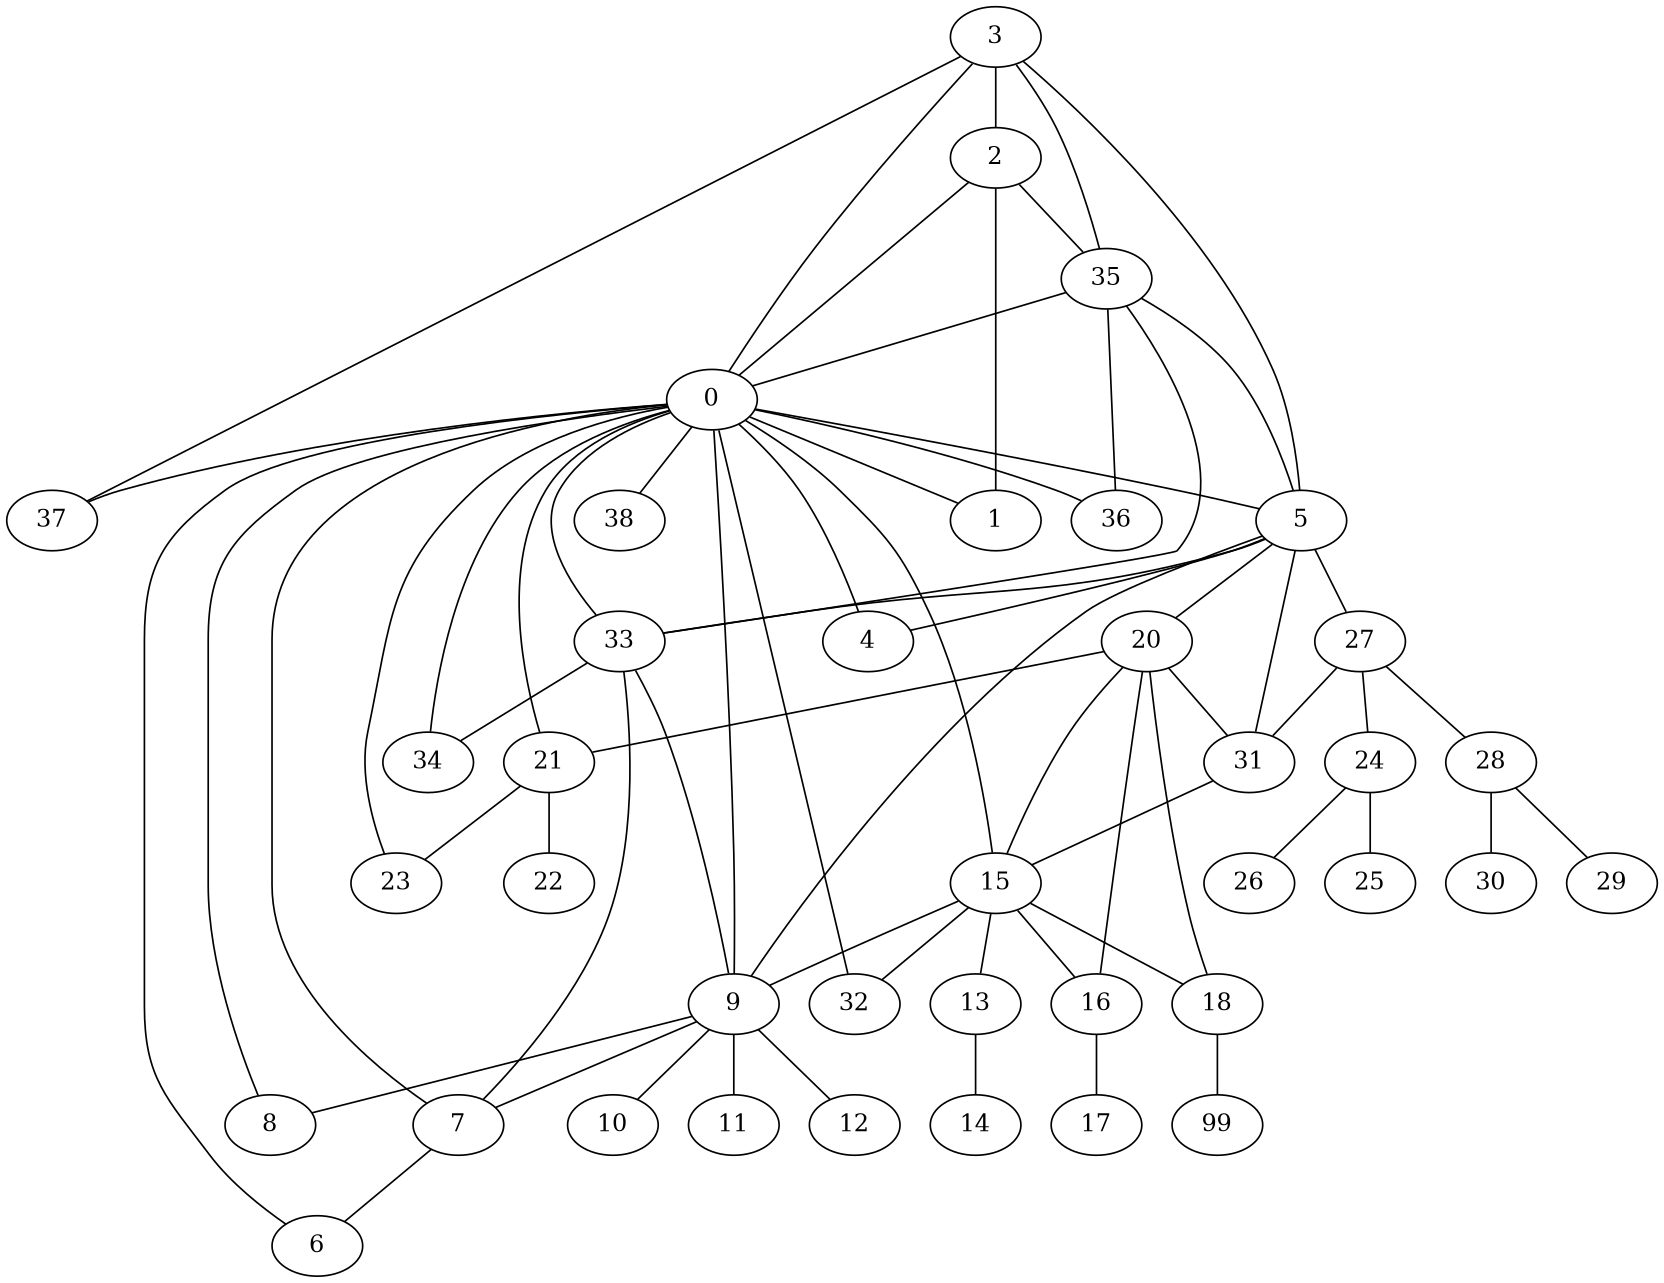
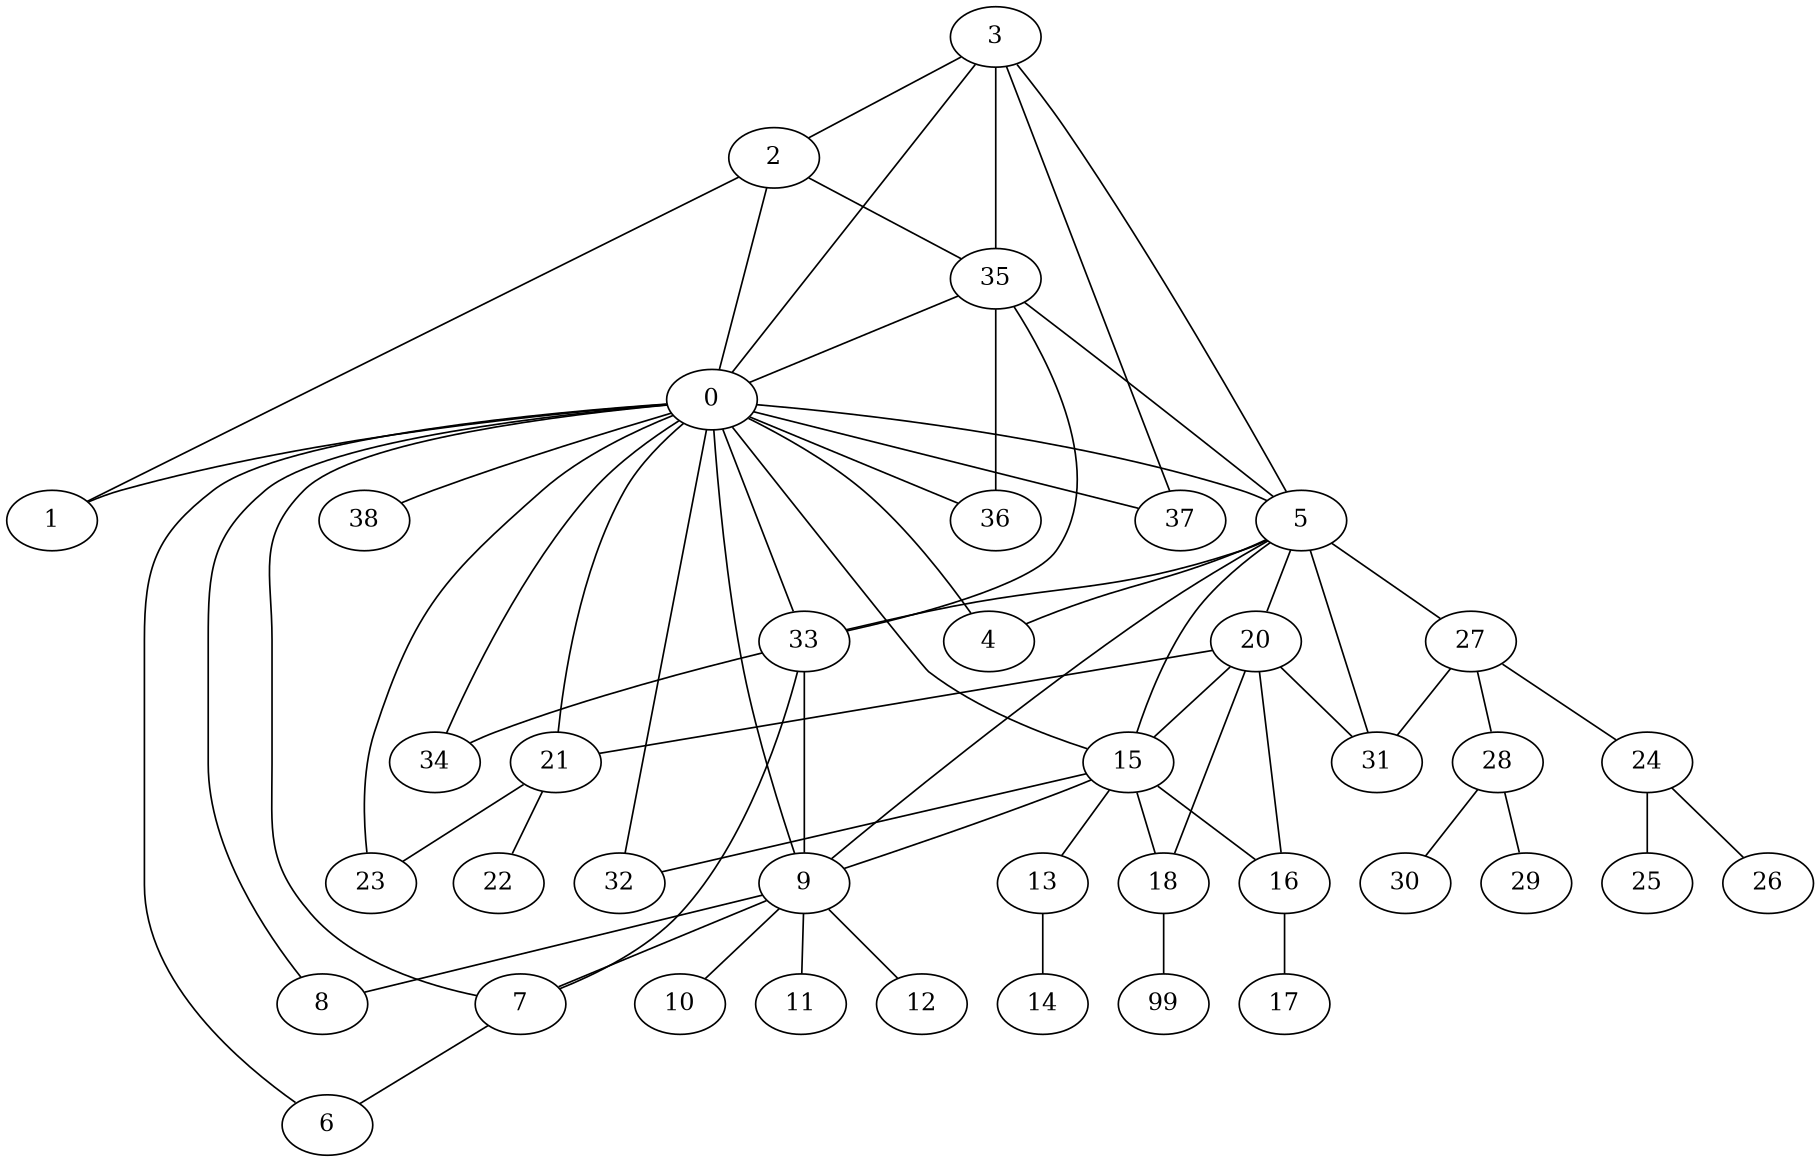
edge "31" -- "15": now "5" -- "15"
